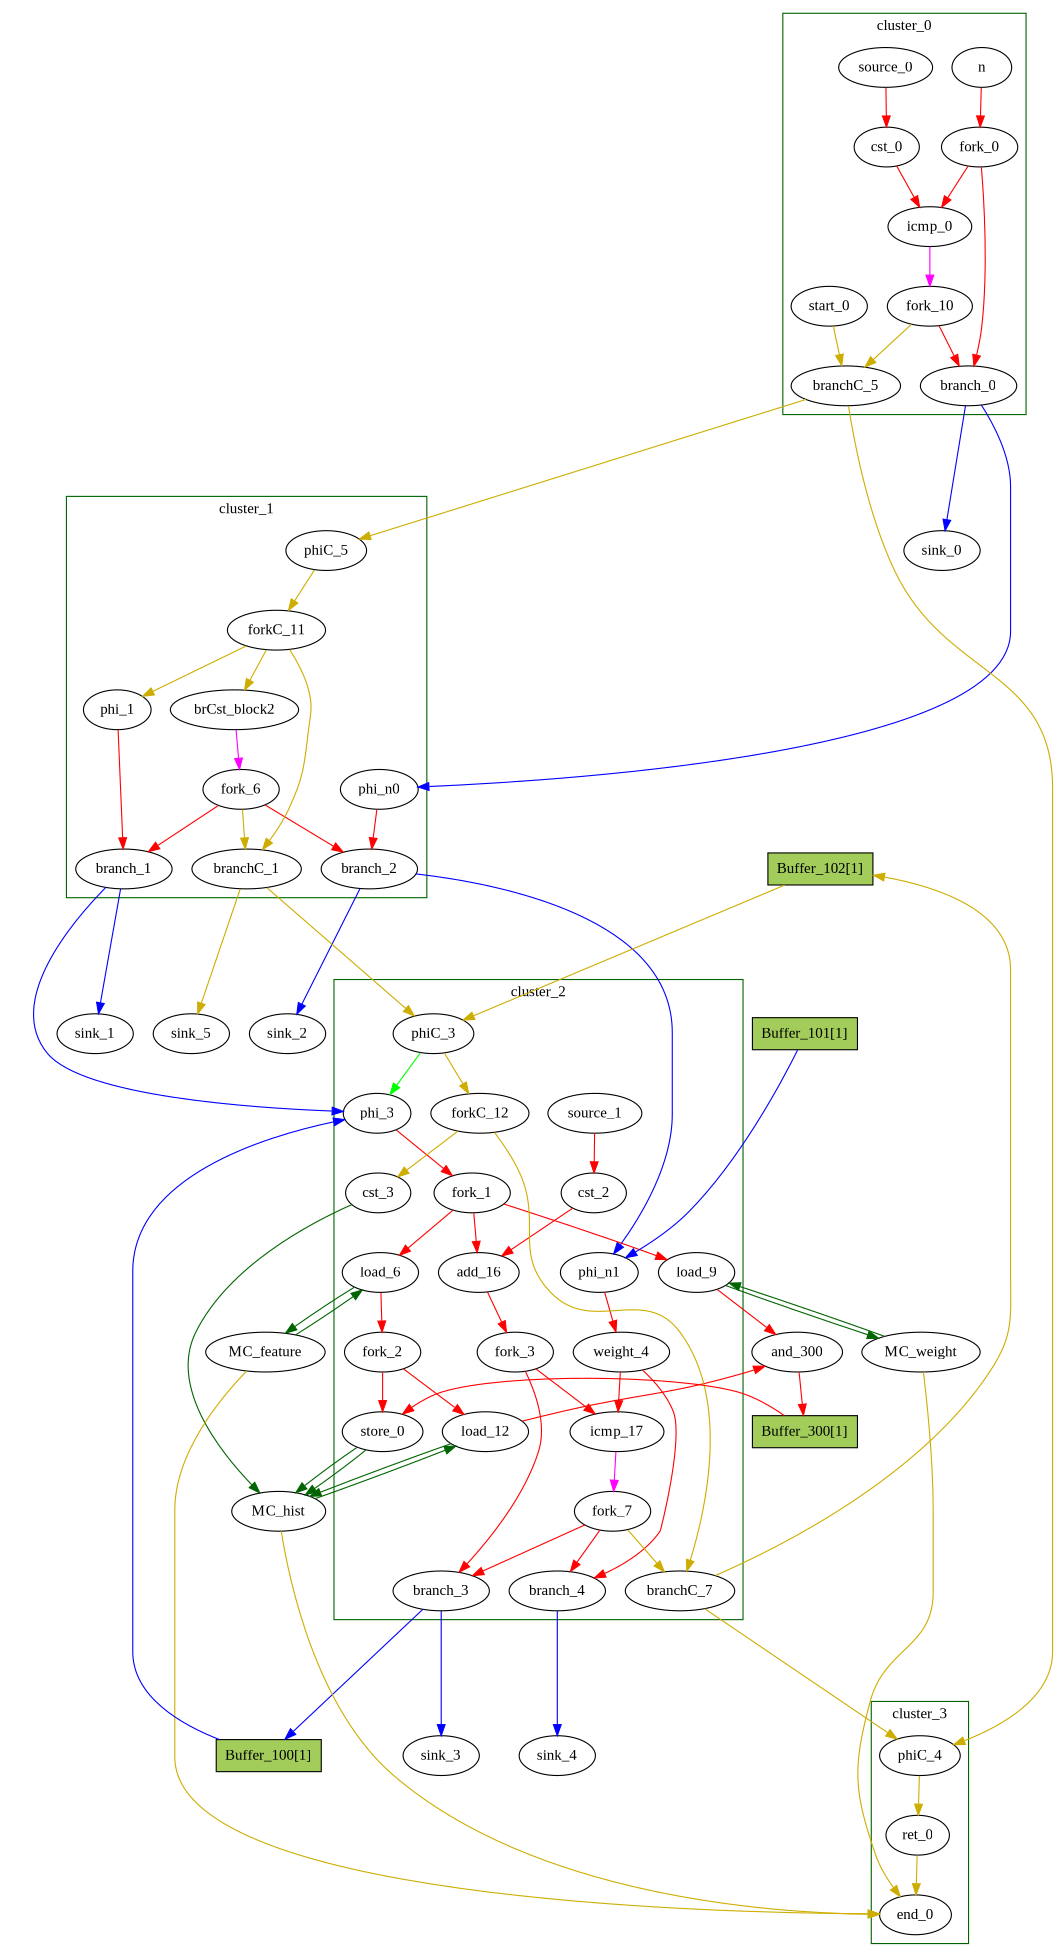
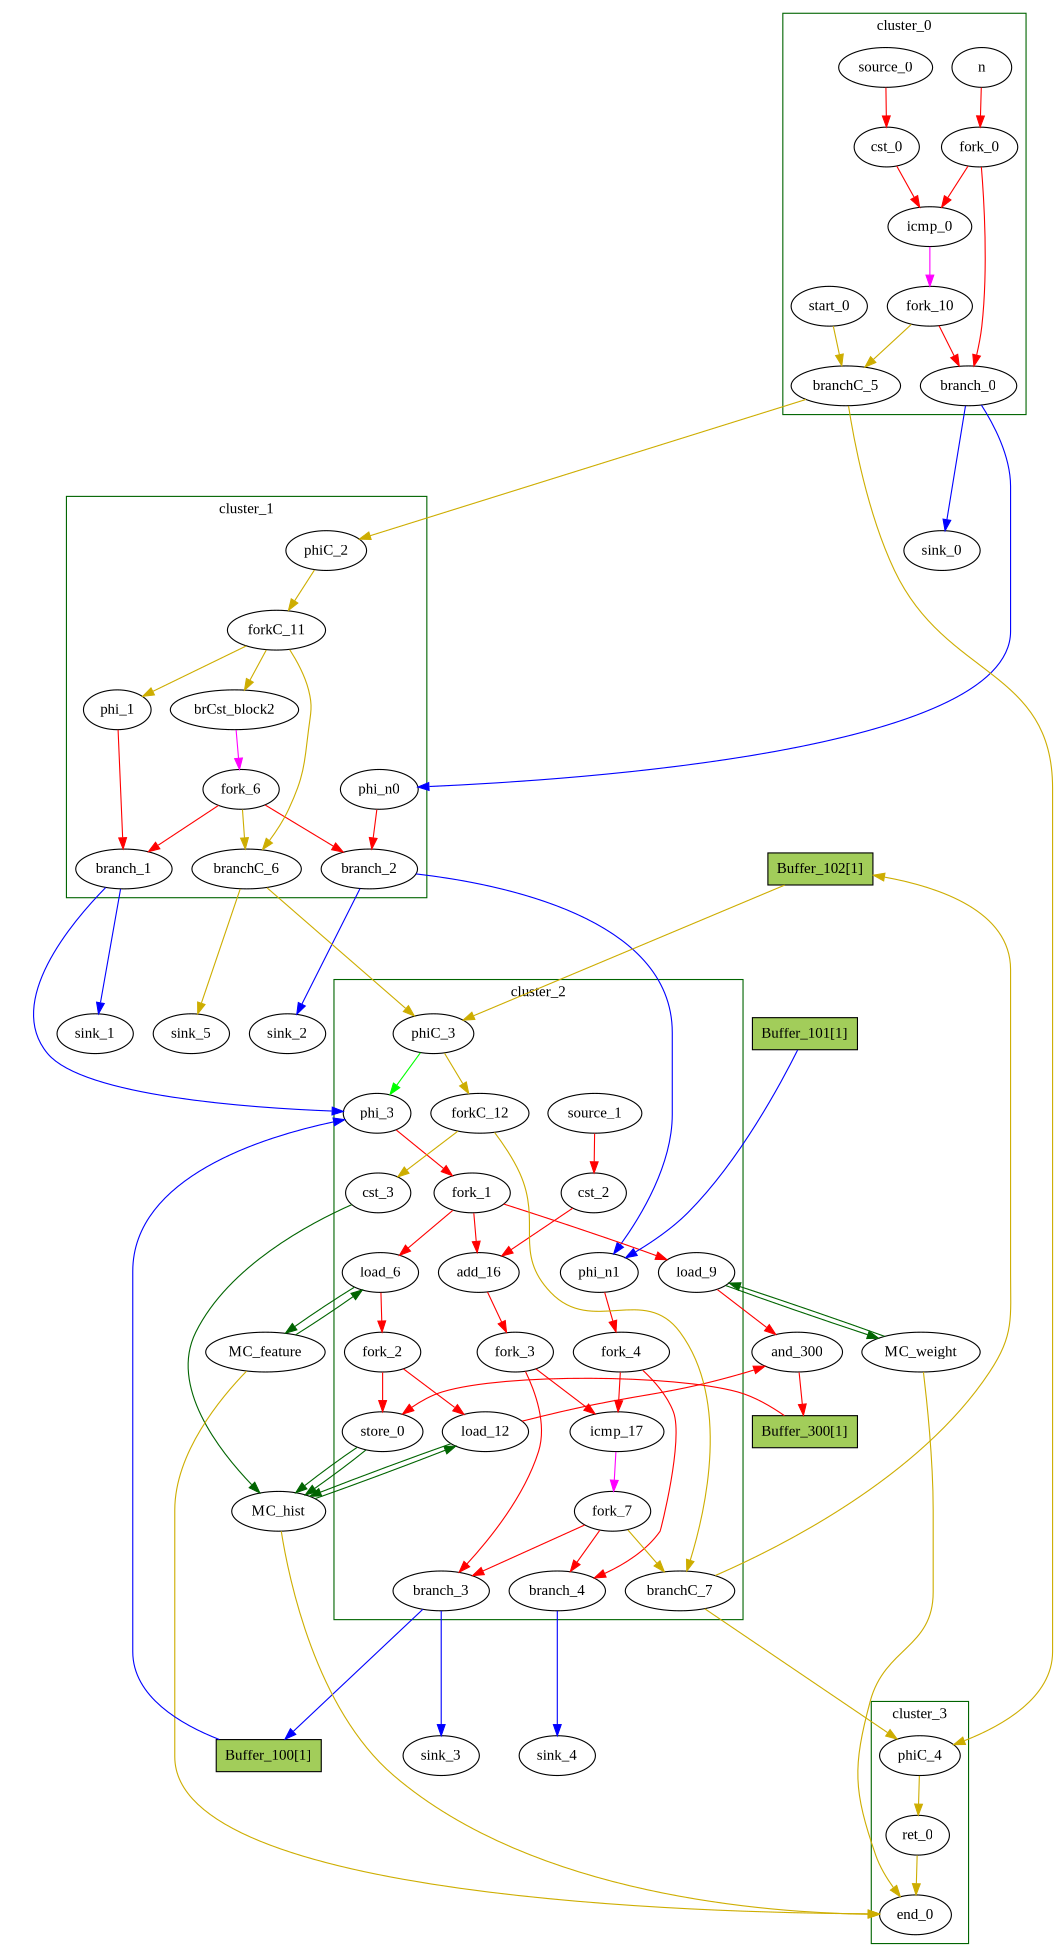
node "phiC_5": label "phiC_5" -> "phiC_2"
node "branchC_1": label "branchC_1" -> "branchC_6"
node "weight_4": label "weight_4" -> "fork_4"
